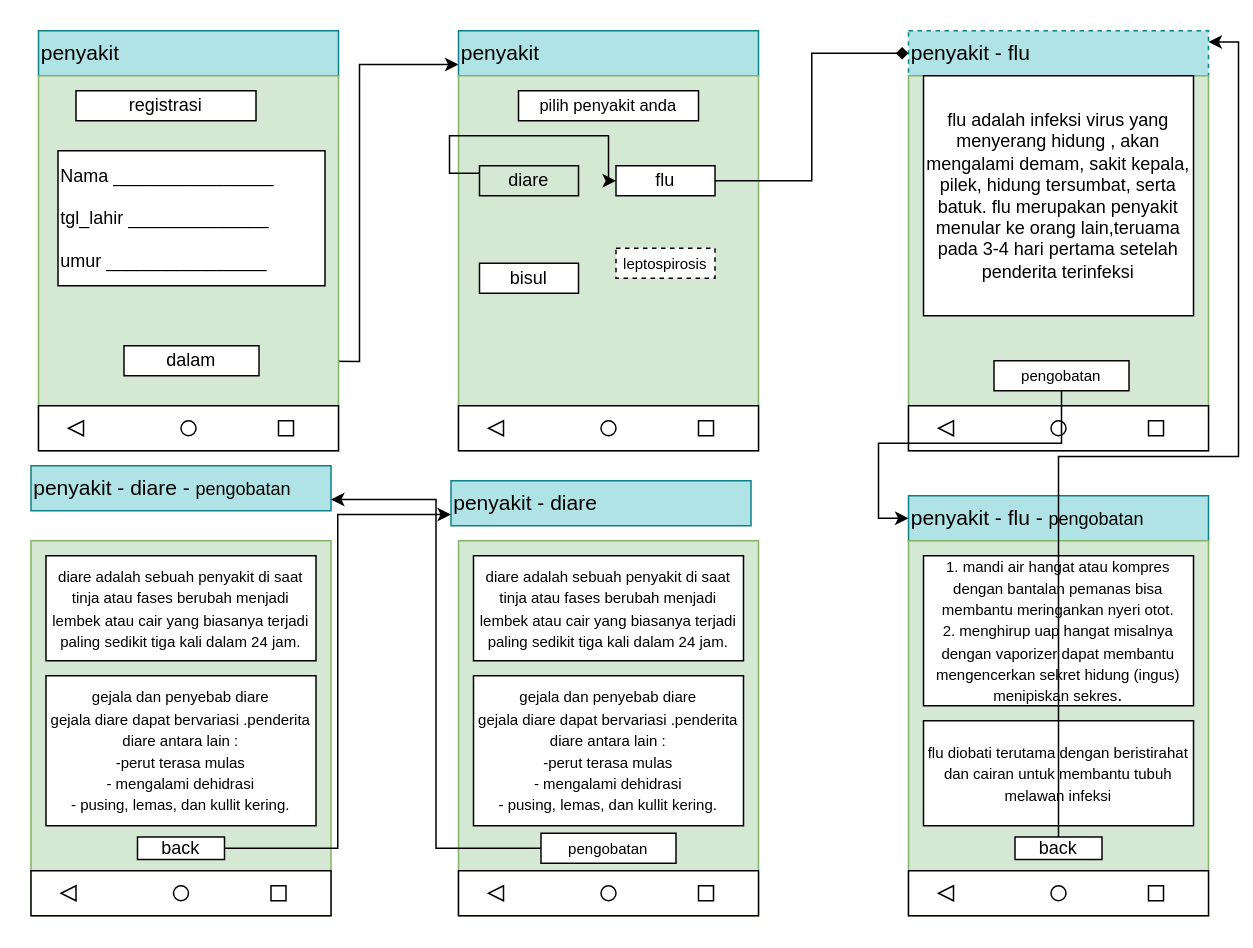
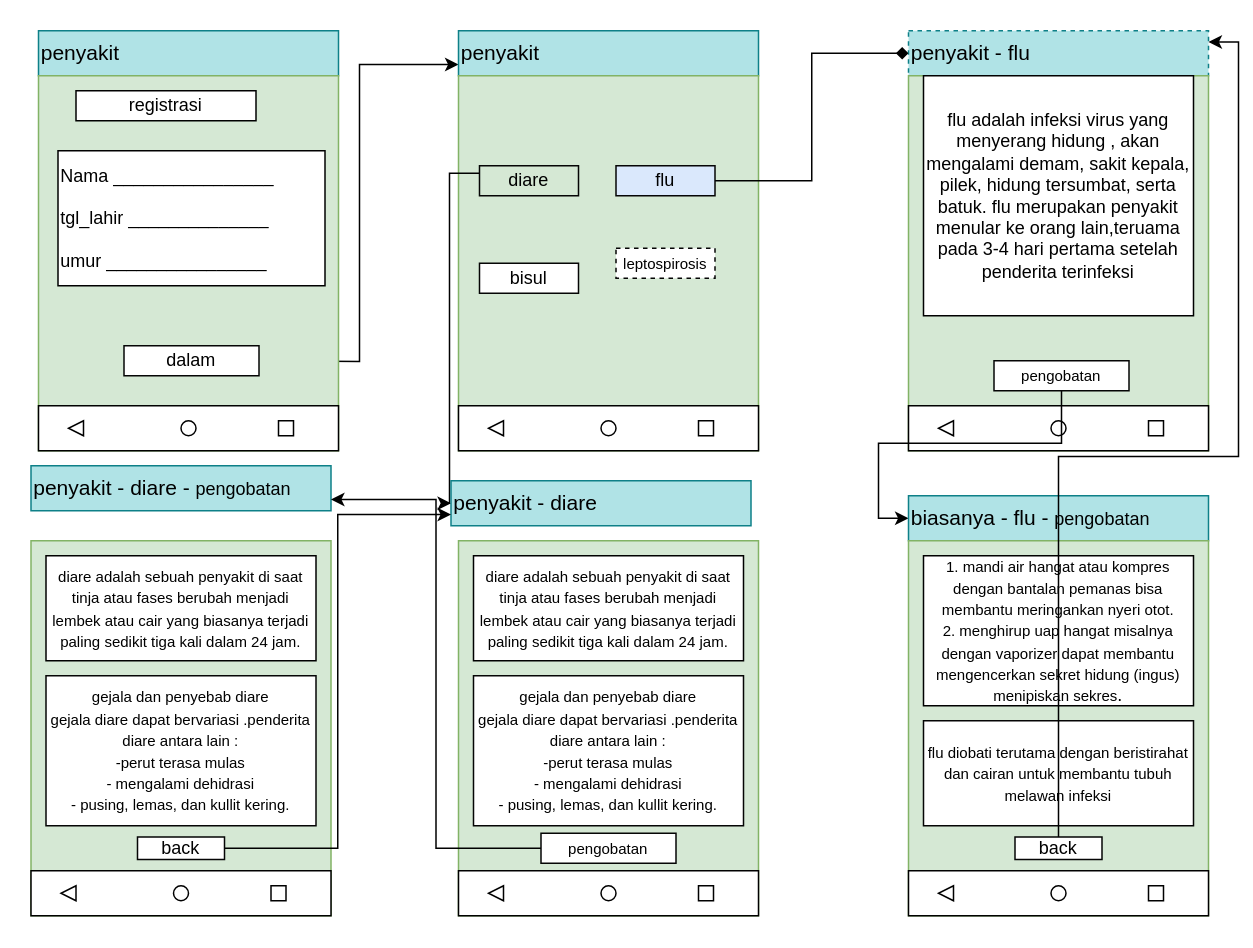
node "pilih penyakit anda": removed
edge "diare" -> "flu": now "diare" -> "penyakit - diare"
node "flu": fillcolor #ffffff -> #dae8fc
node "penyakit - flu - pengobatan": label "penyakit - flu - pengobatan" -> "biasanya - flu - pengobatan"
